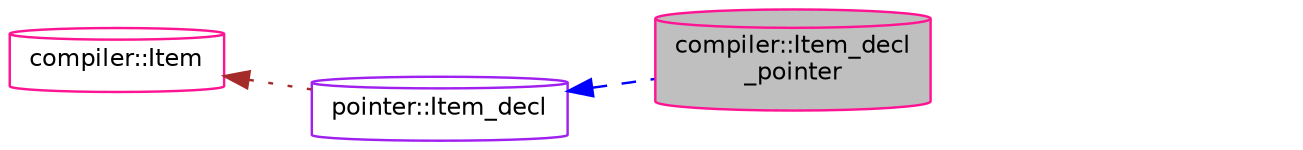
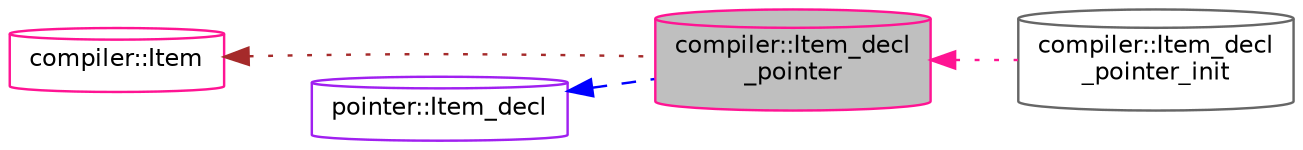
node "compiler::Item_decl _pointer_init": added
edge "pointer::Item_decl" -> "compiler::Item": now "compiler::Item_decl _pointer" -> "compiler::Item"
